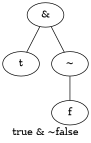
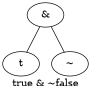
node "f": removed
